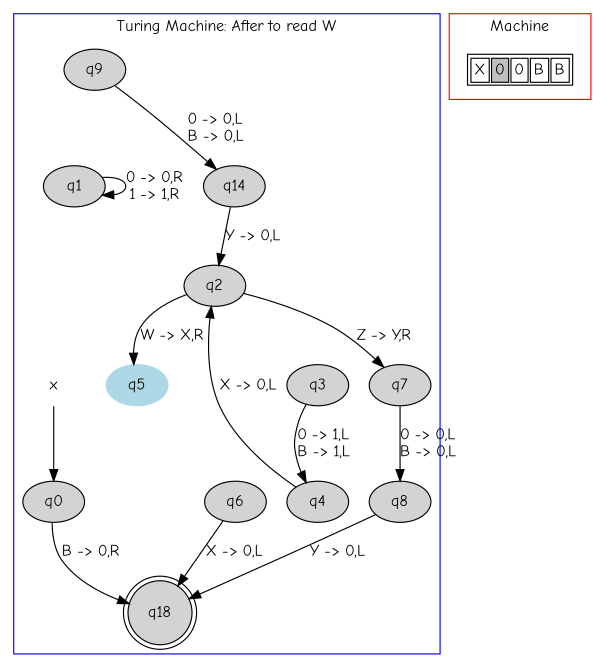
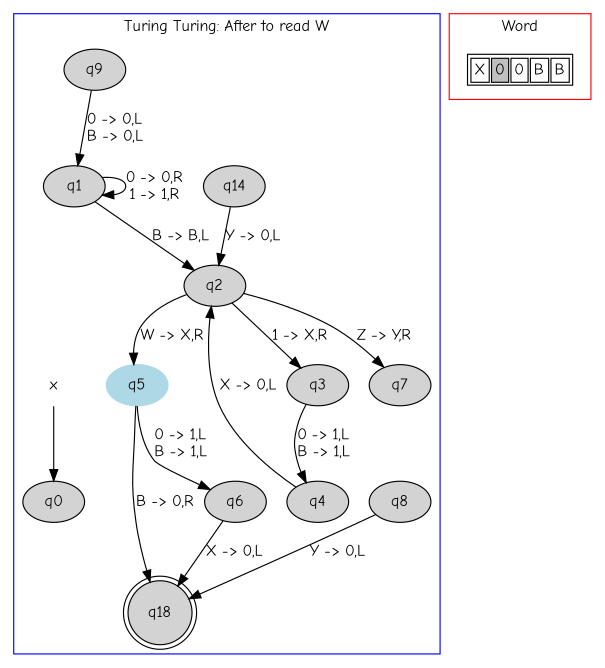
cluster "Turing Machine: After to read W": label "Turing Machine: After to read W" -> "Turing Turing: After to read W"
cluster "Machine": label "Machine" -> "Word"
edge "q9" -> "q14": now "q9" -> "q1"
edge "q1" -> "q2": added, label "B -> B,L"
edge "q2" -> "q3": added, label "1 -> X,R"
edge "q7" -> "q8": removed, label "0 -> 0,L B -> 0,L"
edge "q5" -> "q6": added, label "0 -> 1,L B -> 1,L"
edge "q0" -> "q18": now "q5" -> "q18"
